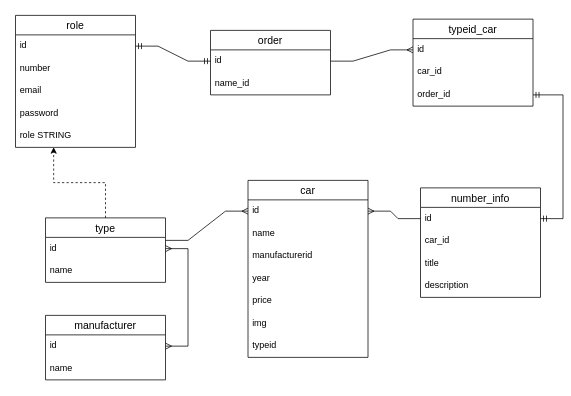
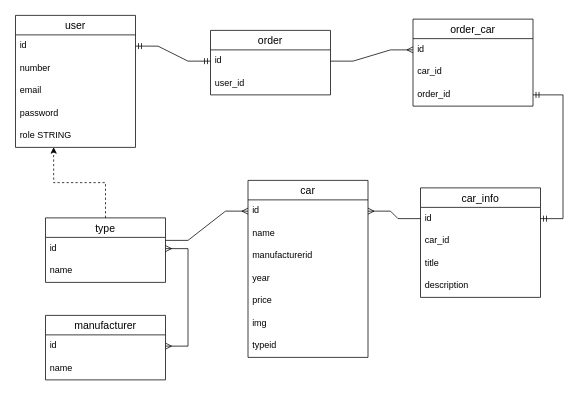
node "role": label "role" -> "user"
node "typeid_car": label "typeid_car" -> "order_car"
node "name_id": label "name_id" -> "user_id"
node "number_info": label "number_info" -> "car_info"
